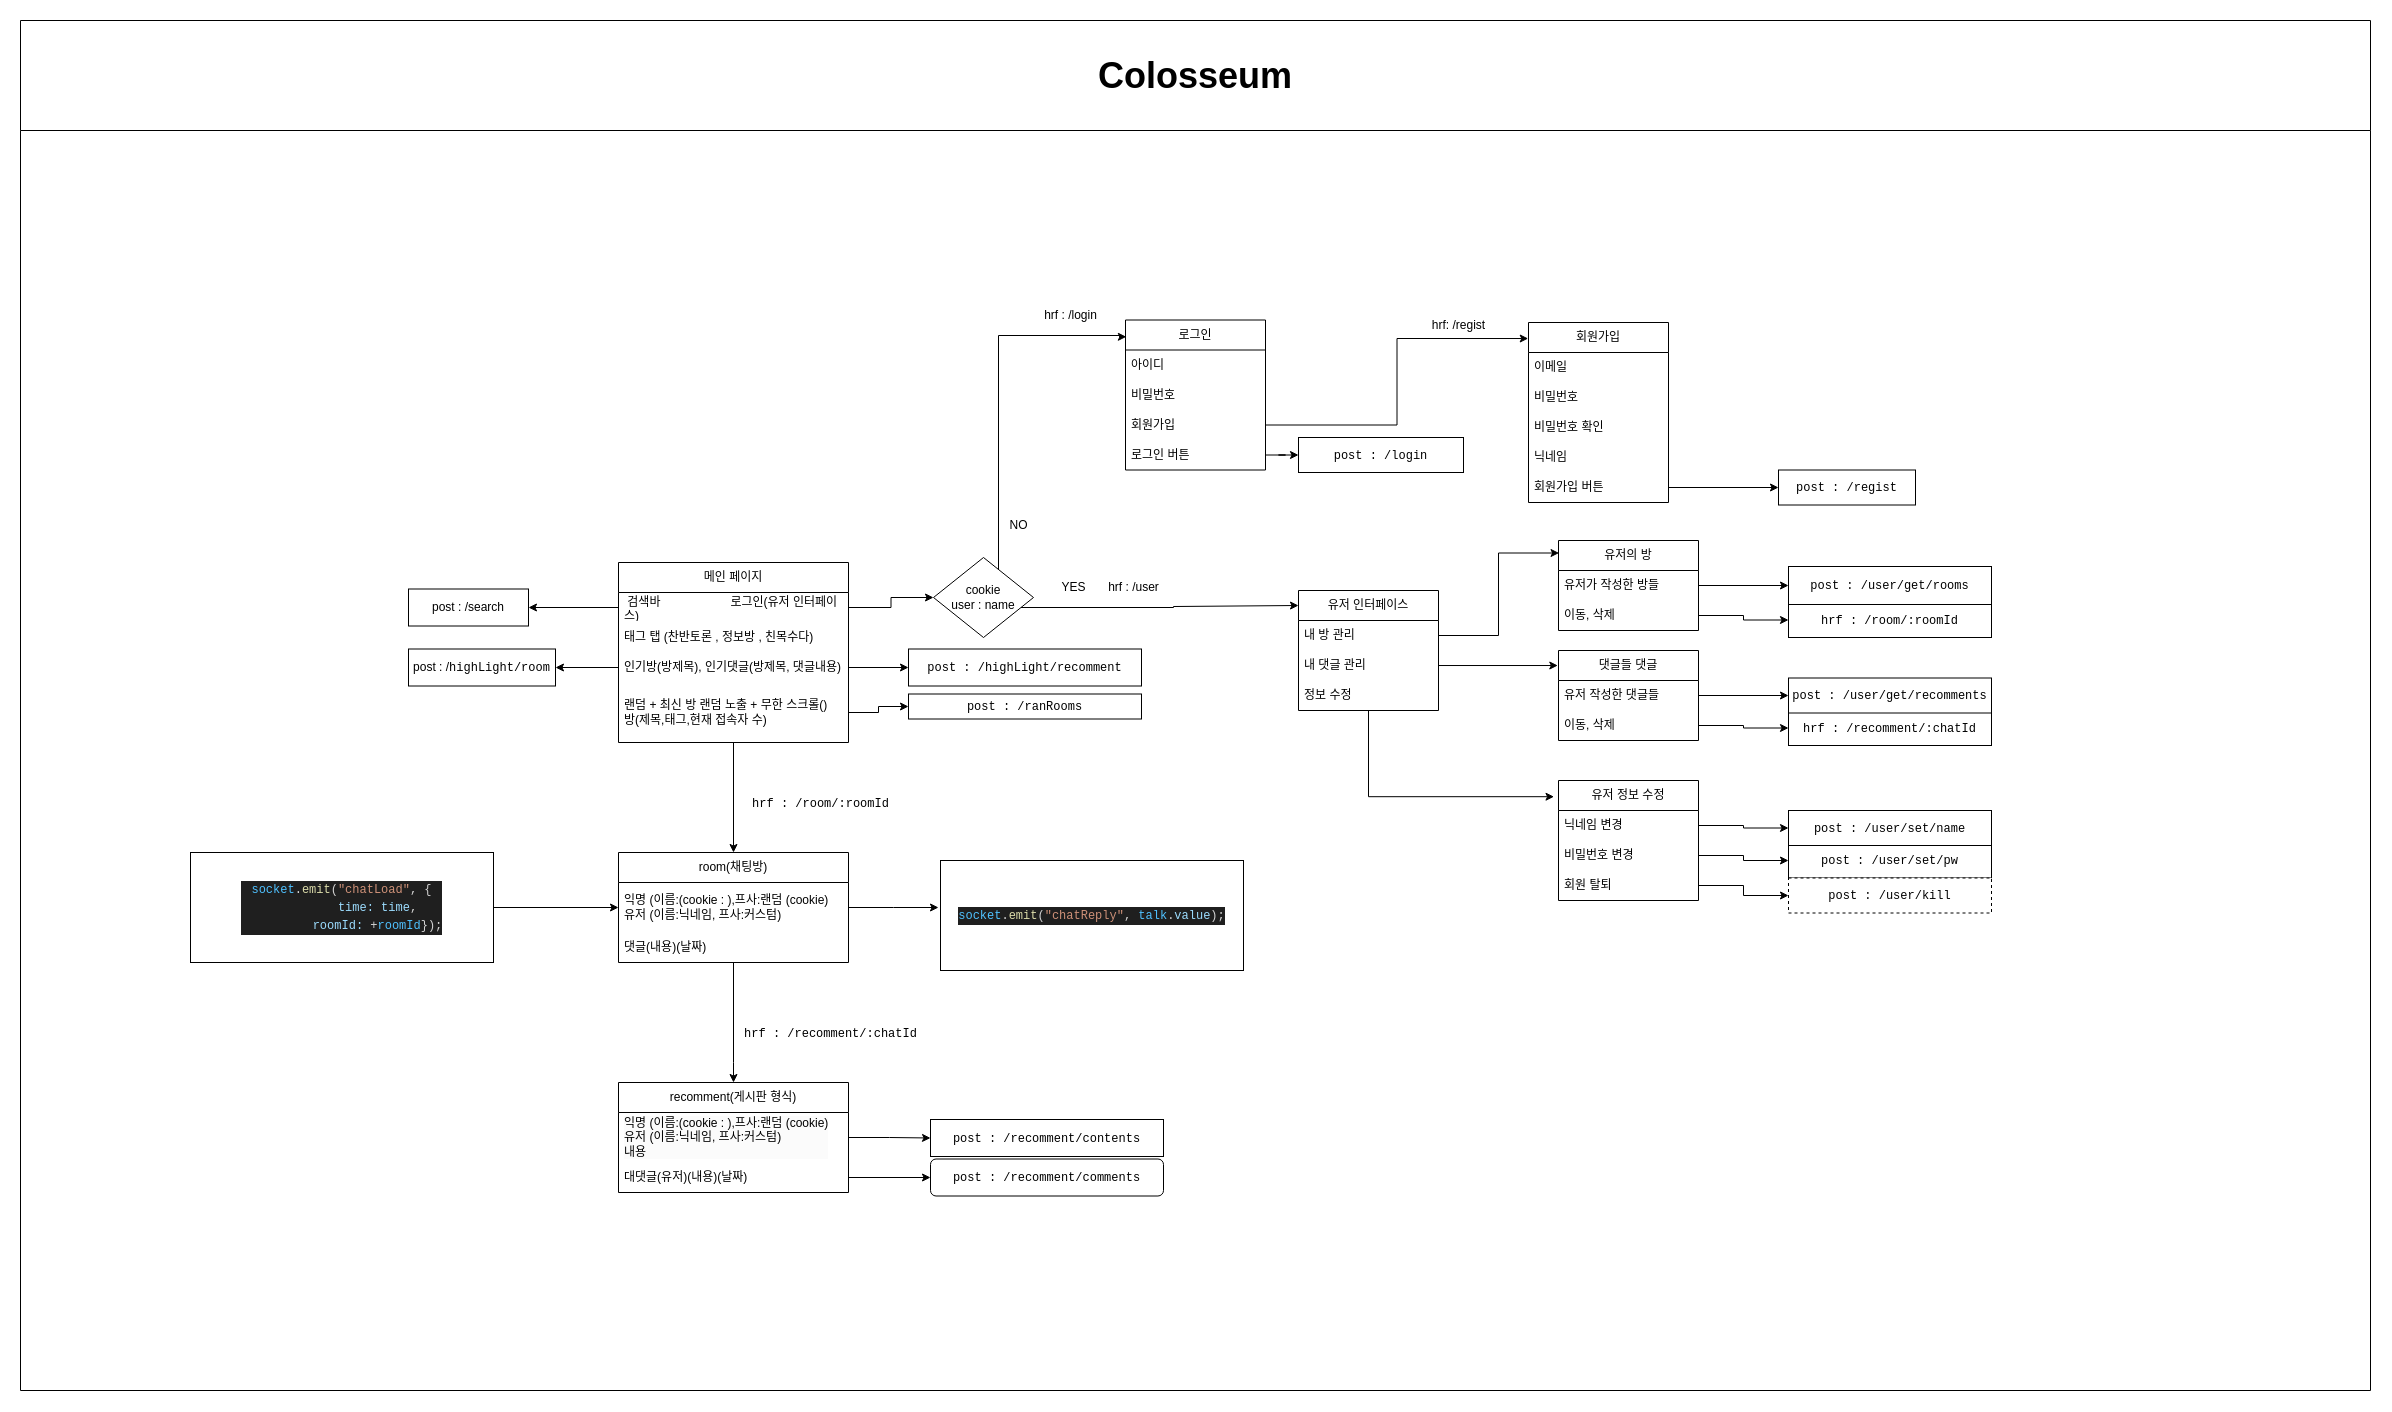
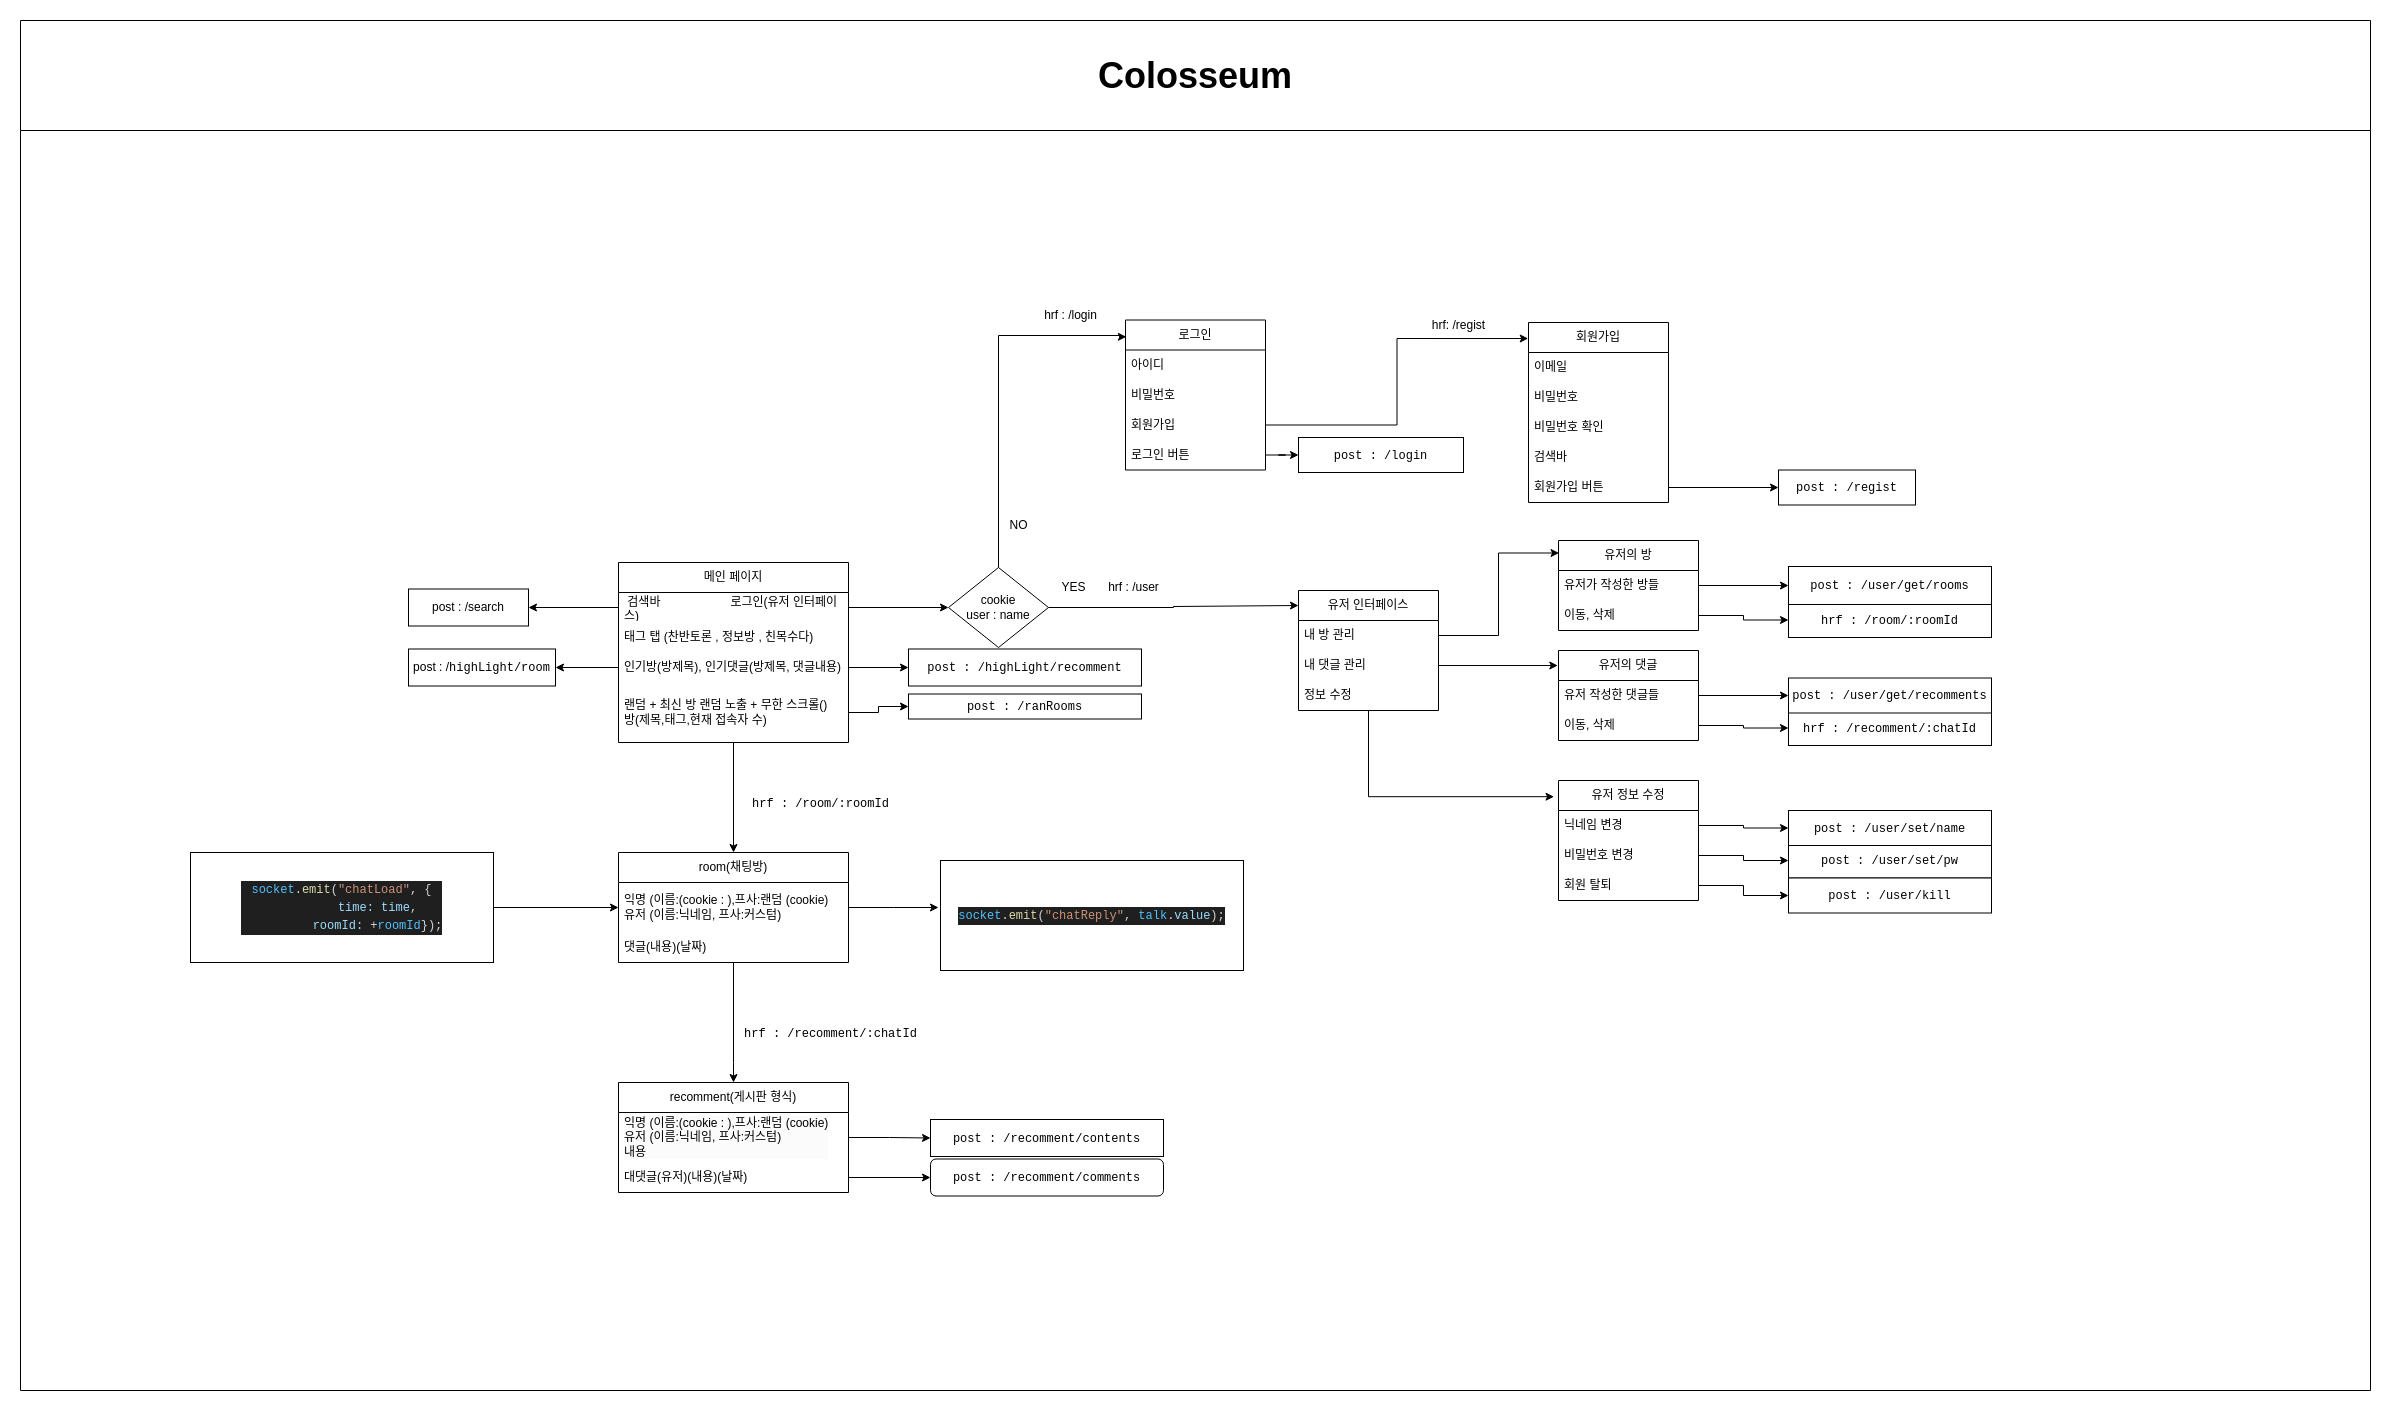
node "닉네임": label "닉네임" -> "검색바"
node "cookie user : name": moved (984, 598) -> (999, 608)
node "댓글들 댓글": label "댓글들 댓글" -> "유저의 댓글"
node "post : /user/kill": style dashed -> solid
